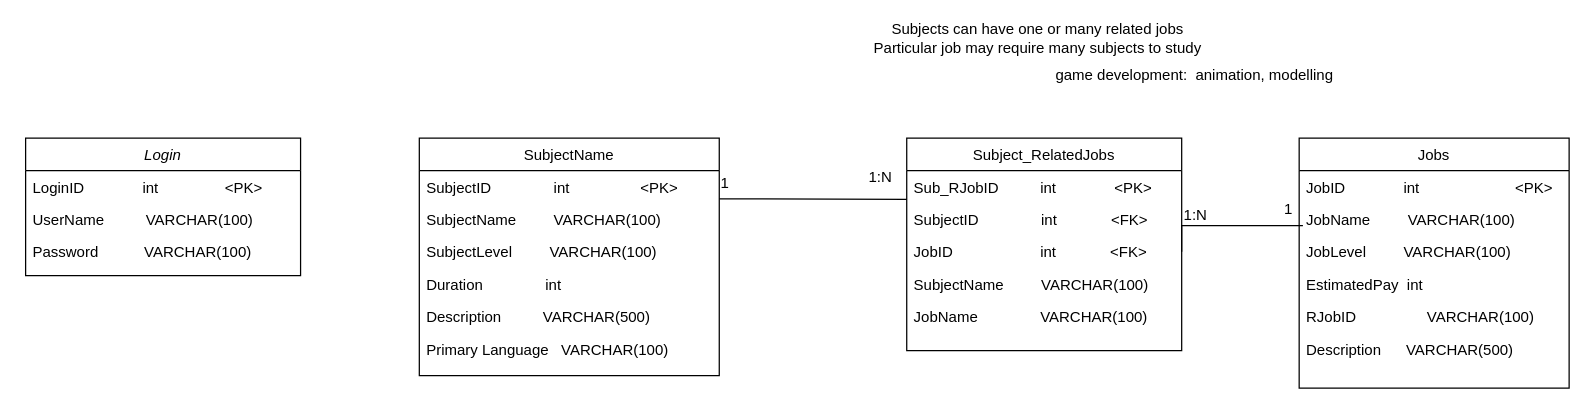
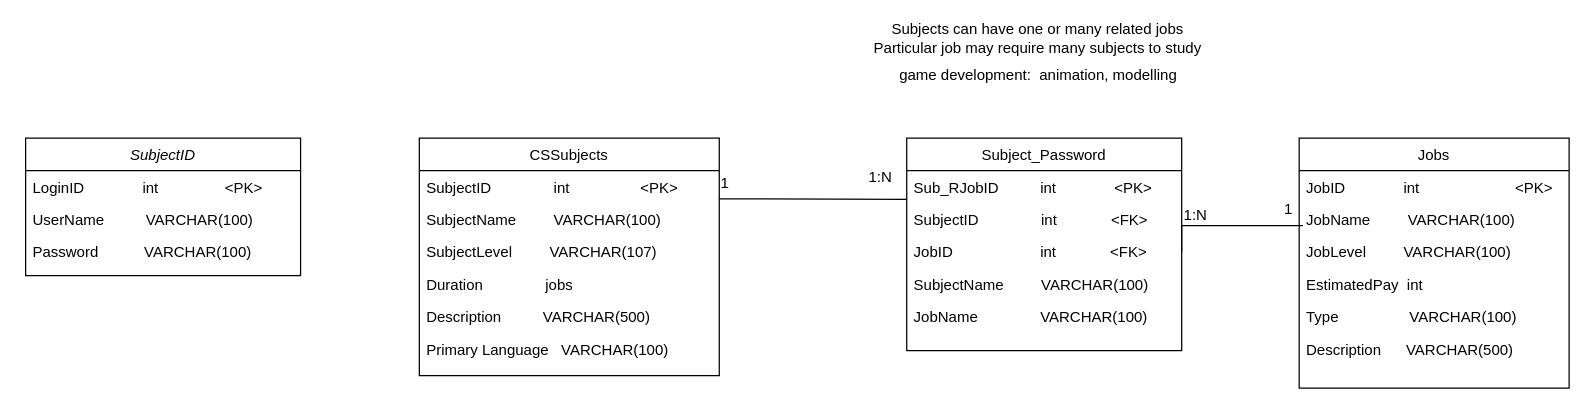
node "game development: animation, modelling": moved (1194, 76) -> (1038, 76)
node "Login": label "Login" -> "SubjectID"
node "SubjectName": label "SubjectName" -> "CSSubjects"
node "Subject_RelatedJobs": label "Subject_RelatedJobs" -> "Subject_Password"
node "SubjectLevel VARCHAR(100)": label "SubjectLevel VARCHAR(100)" -> "SubjectLevel VARCHAR(107)"
node "Duration int": label "Duration int" -> "Duration jobs"
node "RJobID VARCHAR(100)": label "RJobID VARCHAR(100)" -> "Type VARCHAR(100)"
